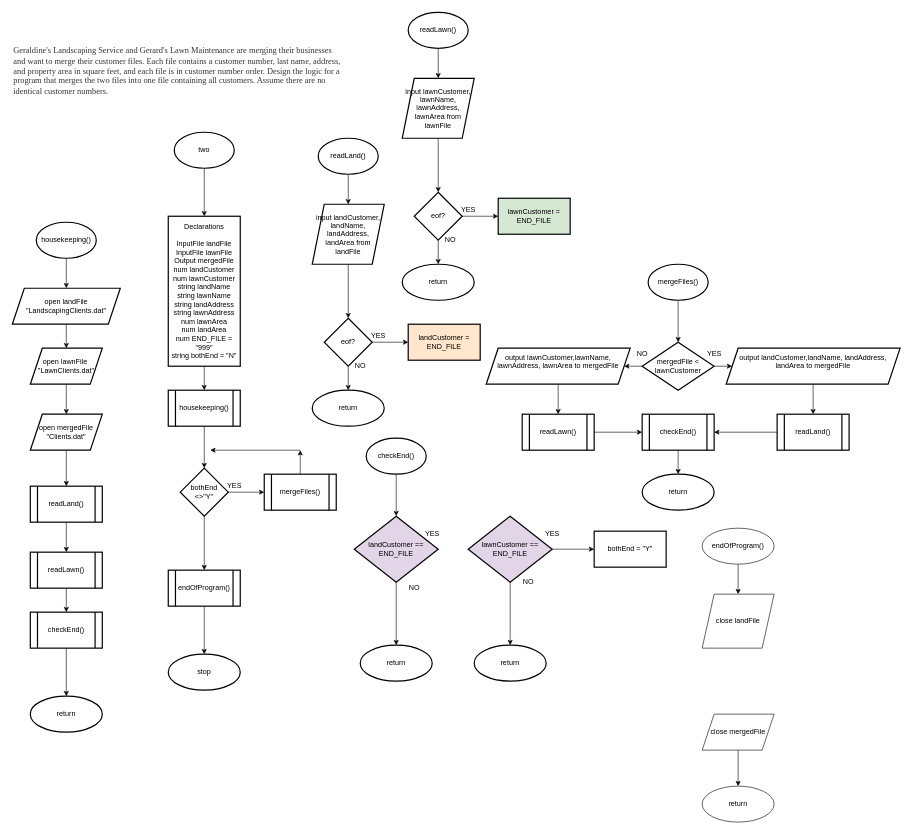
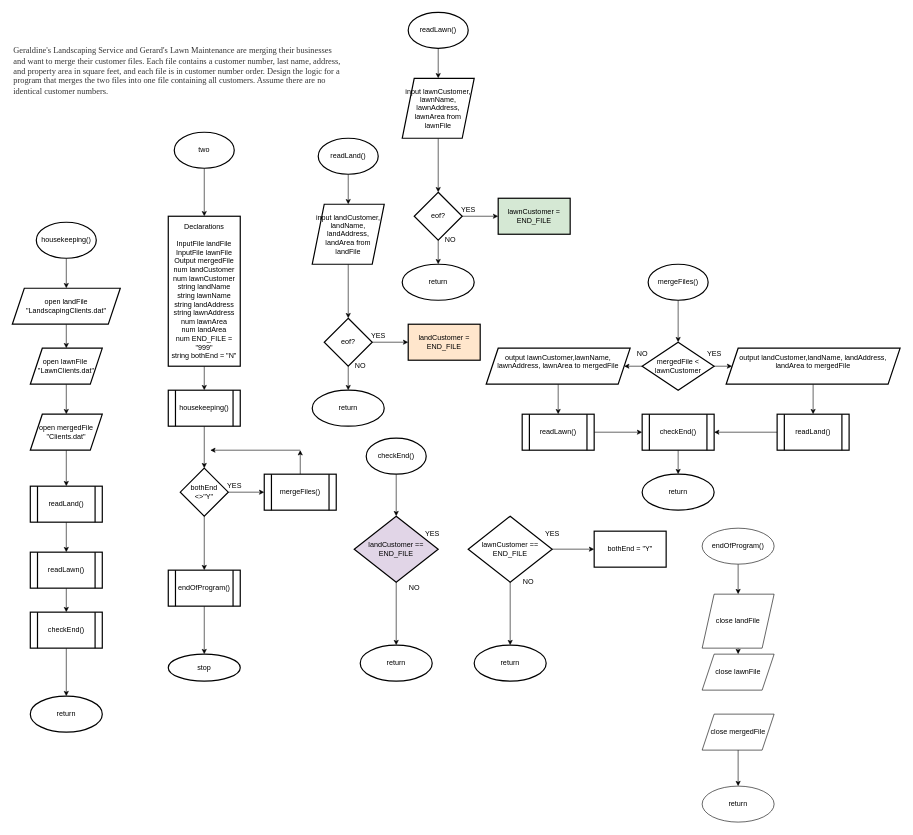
node "lawnCustomer == END_FILE": fillcolor #e1d5e7 -> #ffffff
edge "close landFile" -> "close lawnFile": added
node "stop": size 72x36 -> 72x27
node "close lawnFile": added
